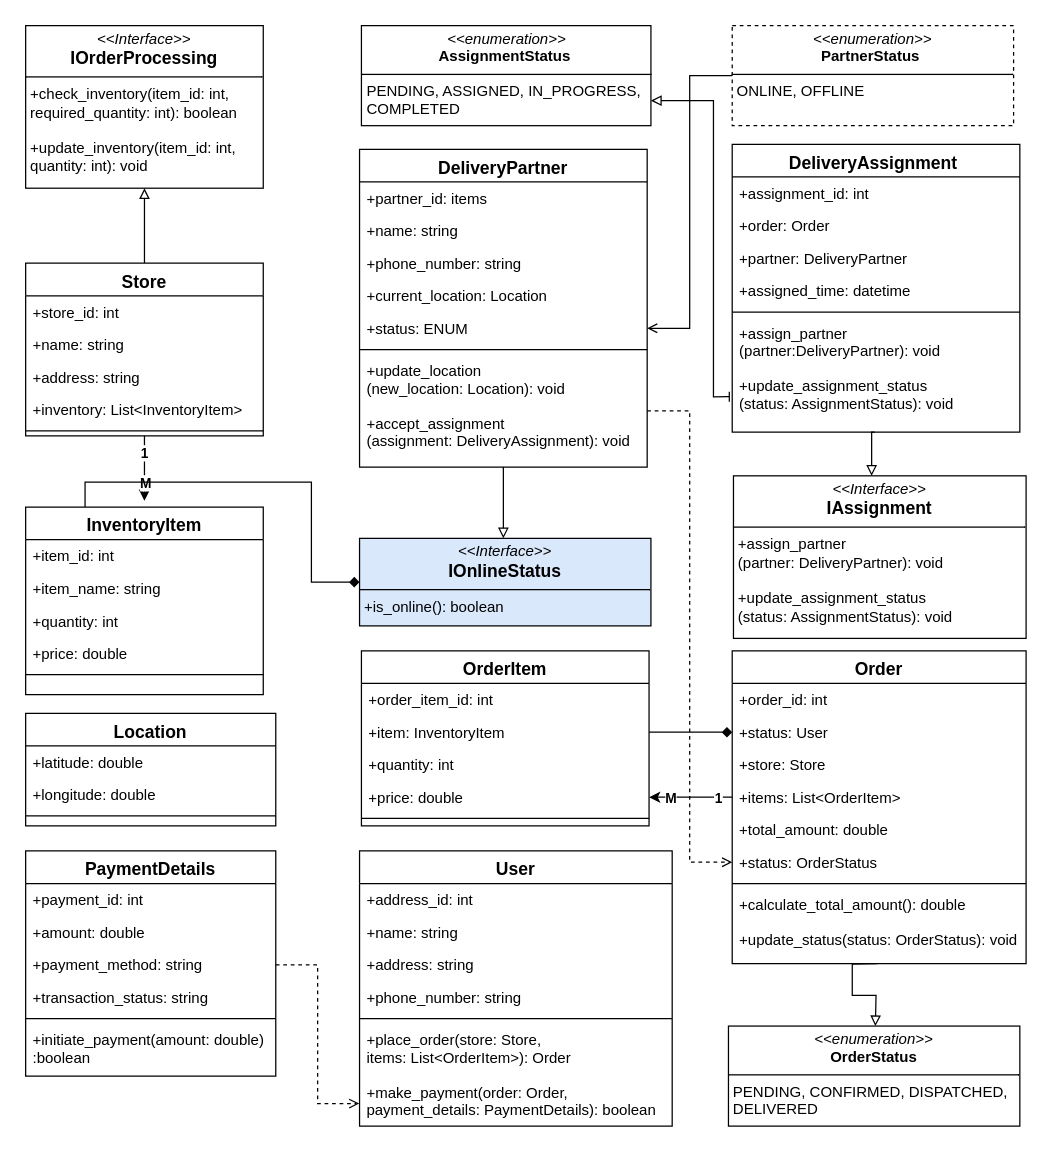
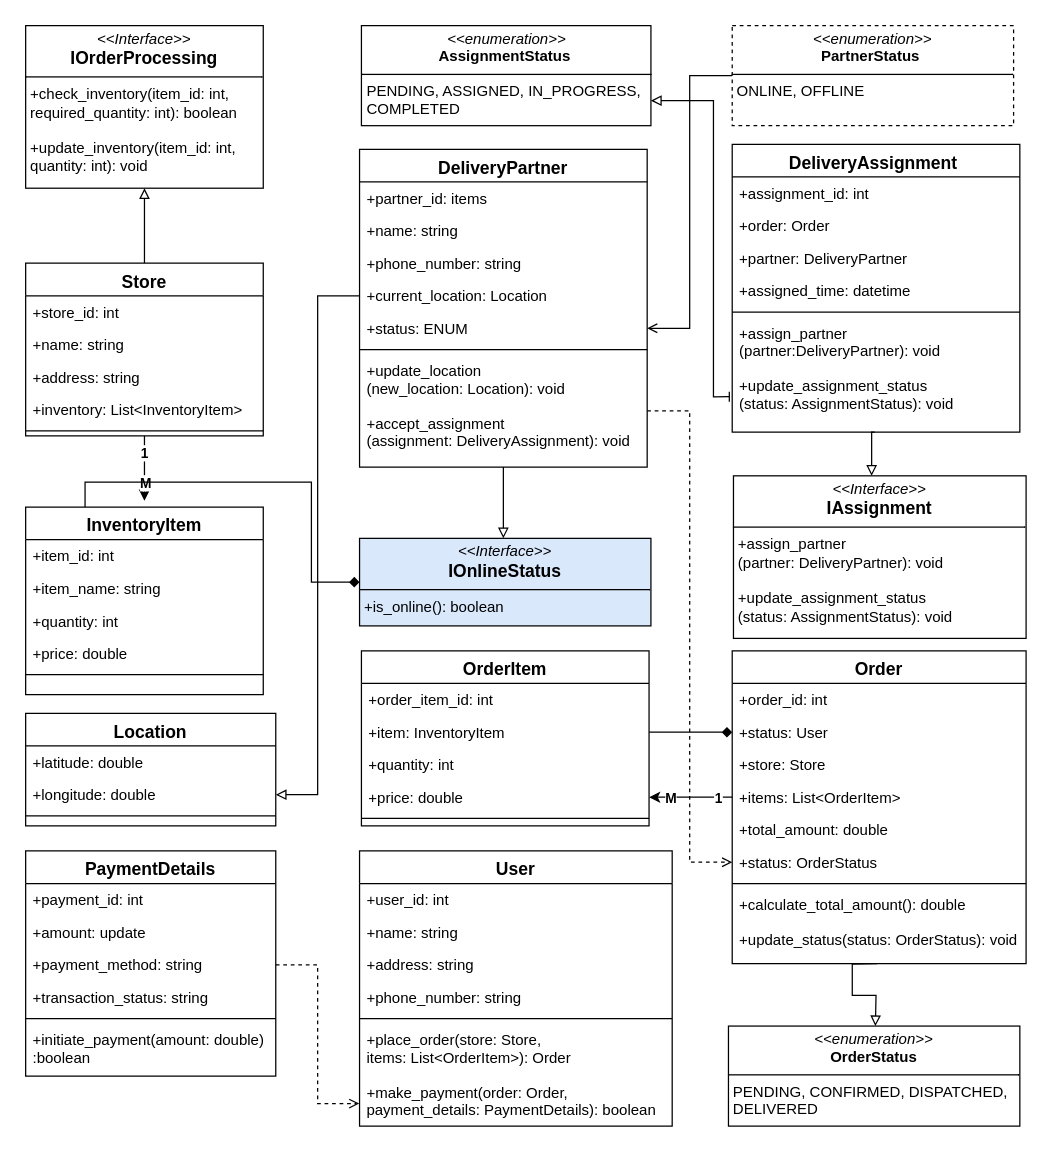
edge "+current_location: Location" -> "+longitude: double": added
node "+address_id: int": label "+address_id: int" -> "+user_id: int"
node "+amount: double": label "+amount: double" -> "+amount: update"
